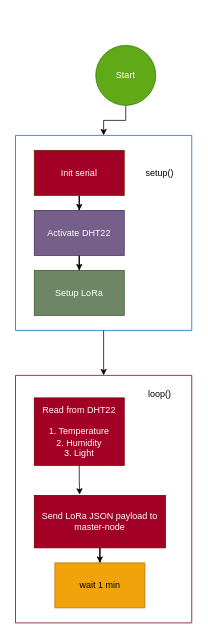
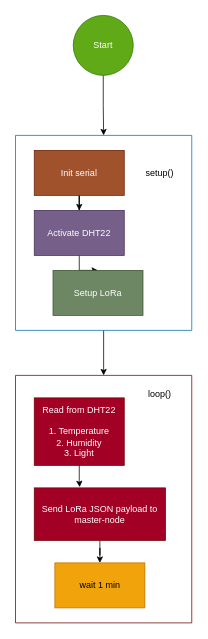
node "Start": moved (126, 75) -> (103, 45)
node "Init serial": fillcolor #a20025 -> #a0522d
node "Setup LoRa": moved (79, 293) -> (98, 293)
node "Send LoRa JSON payload to master-node": moved (100, 522) -> (100, 514)
